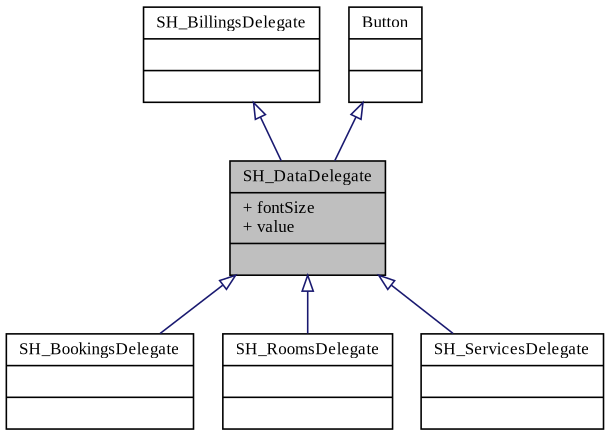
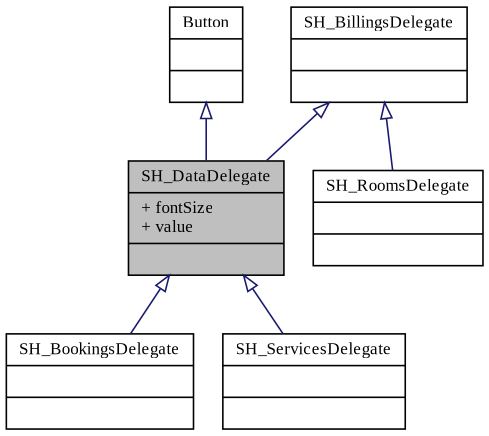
edge "SH_RoomsDelegate" -> "SH_DataDelegate": now "SH_RoomsDelegate" -> "SH_BillingsDelegate"
